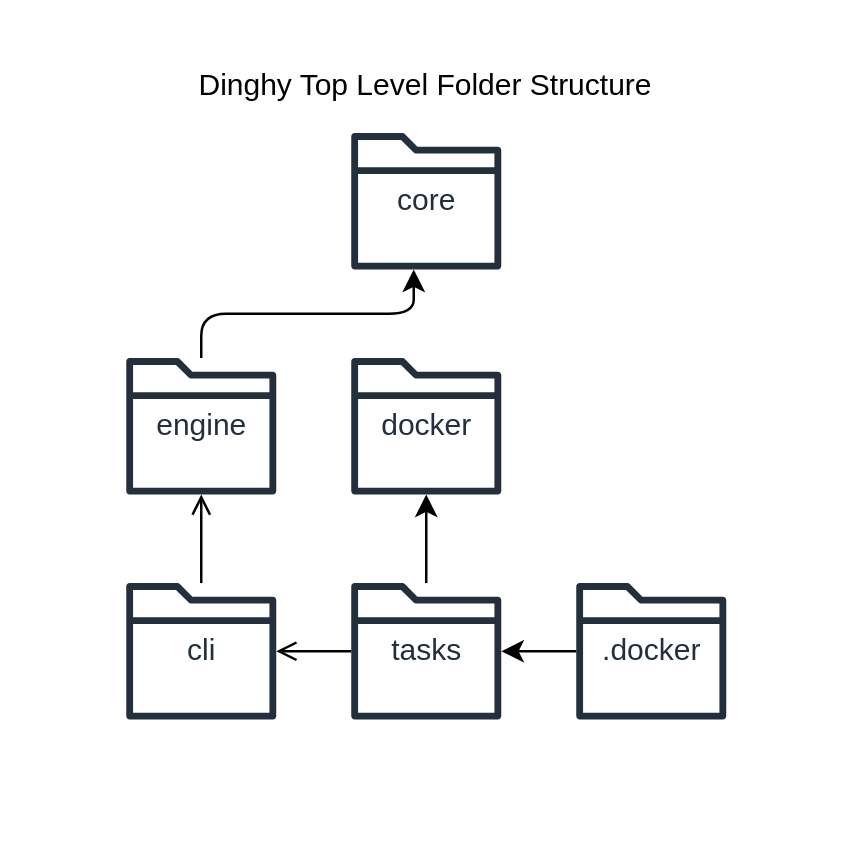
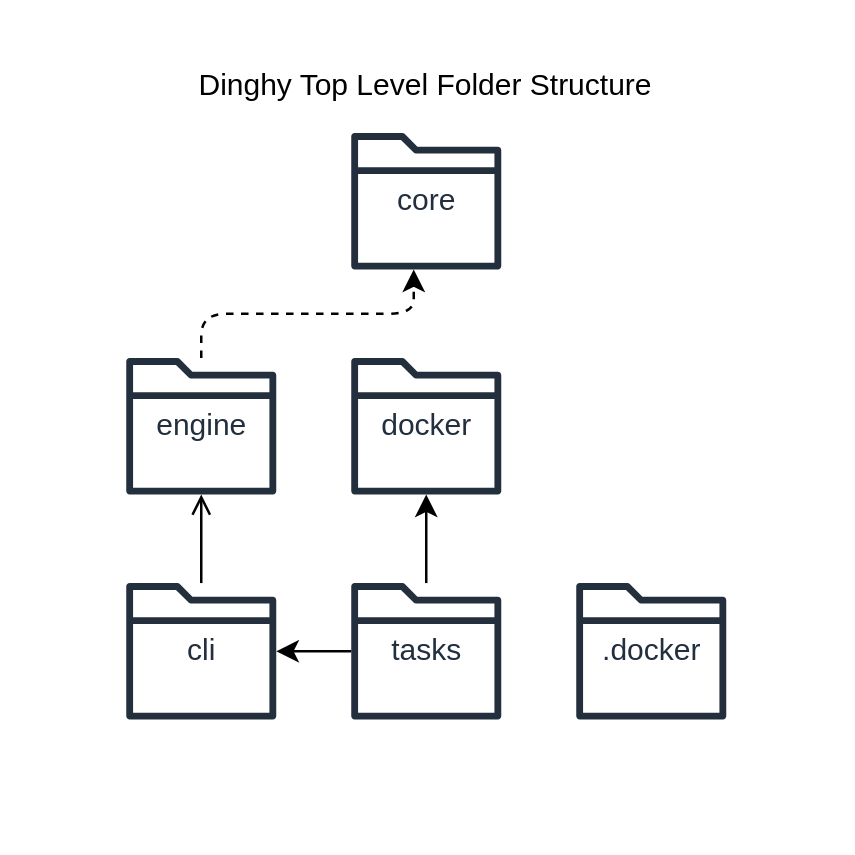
edge "engine" -> "core": style solid -> dashed
edge "tasks" -> "cli": arrowhead open -> classic
edge ".docker" -> "tasks": removed
